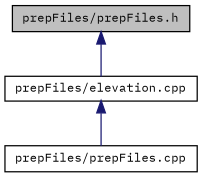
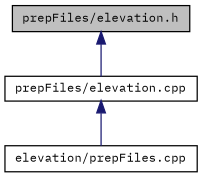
node "prepFiles/prepFiles.h": label "prepFiles/prepFiles.h" -> "prepFiles/elevation.h"
node "prepFiles/prepFiles.cpp": label "prepFiles/prepFiles.cpp" -> "elevation/prepFiles.cpp"
